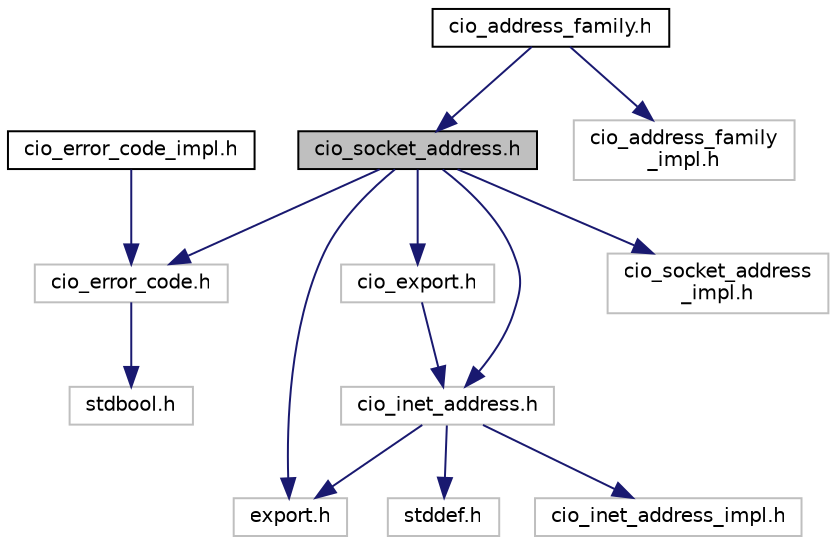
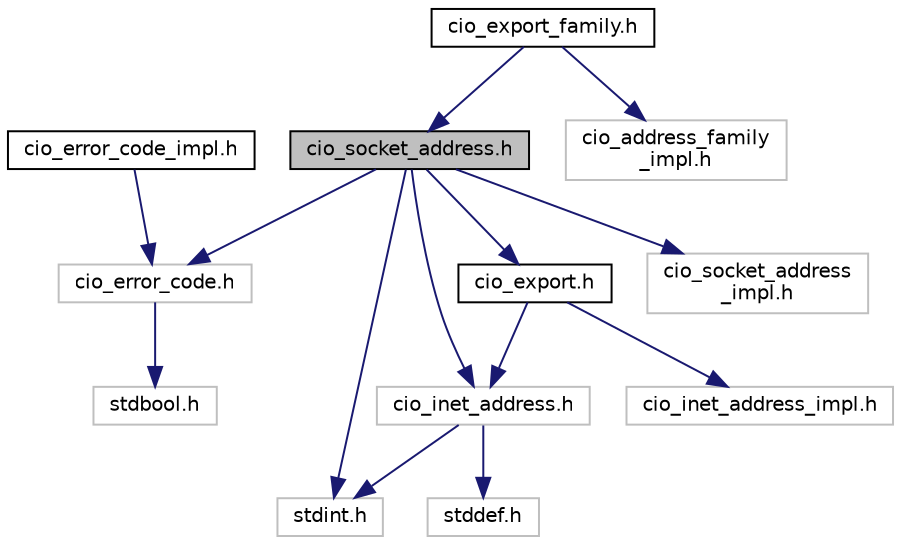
node "cio_address_family.h": label "cio_address_family.h" -> "cio_export_family.h"
node "cio_export.h": color grey75 -> black
edge "cio_inet_address.h" -> "cio_inet_address_impl.h": now "cio_export.h" -> "cio_inet_address_impl.h"
node "export.h": label "export.h" -> "stdint.h"
